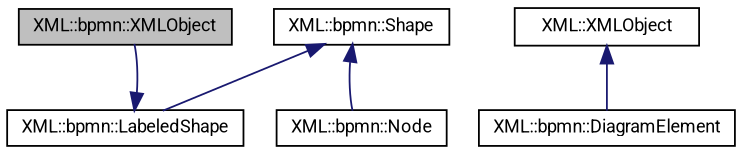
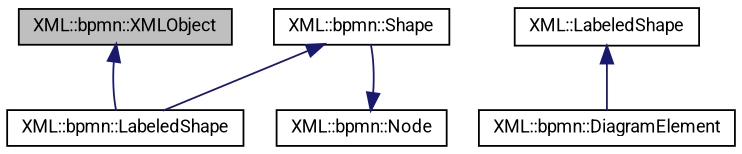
node "XML::XMLObject": label "XML::XMLObject" -> "XML::LabeledShape"
edge "XML::bpmn::XMLObject" -> "XML::bpmn::LabeledShape": reversed
edge "XML::bpmn::Node" -> "XML::bpmn::Shape": reversed
